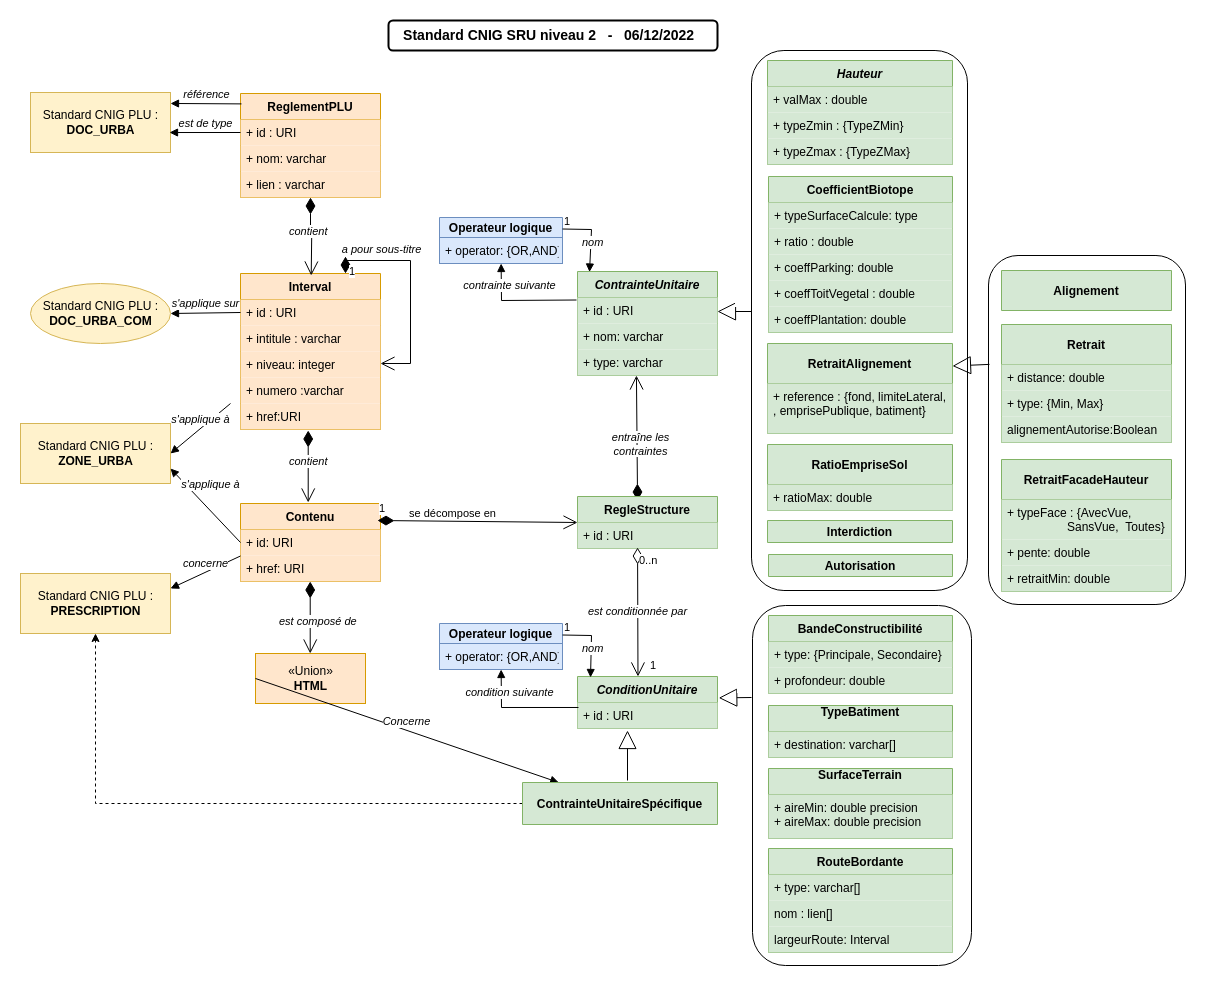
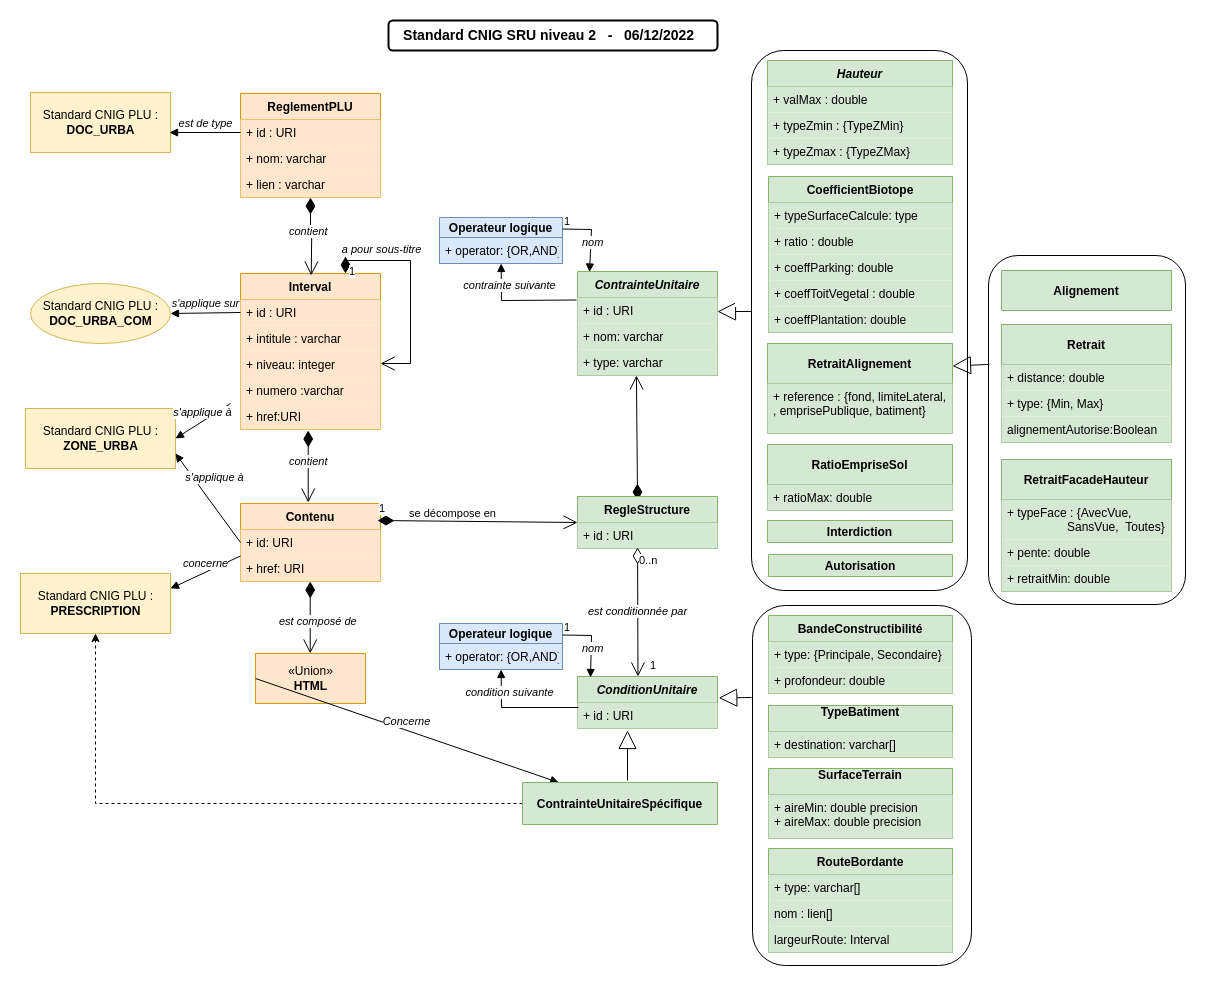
edge "ReglementPLU" -> "Standard CNIG PLU : DOC_URBA": removed, label "référence"
node "entraîne lescontraintes": removed
node "Standard CNIG PLU : ZONE_URBA": moved (96, 454) -> (101, 439)
